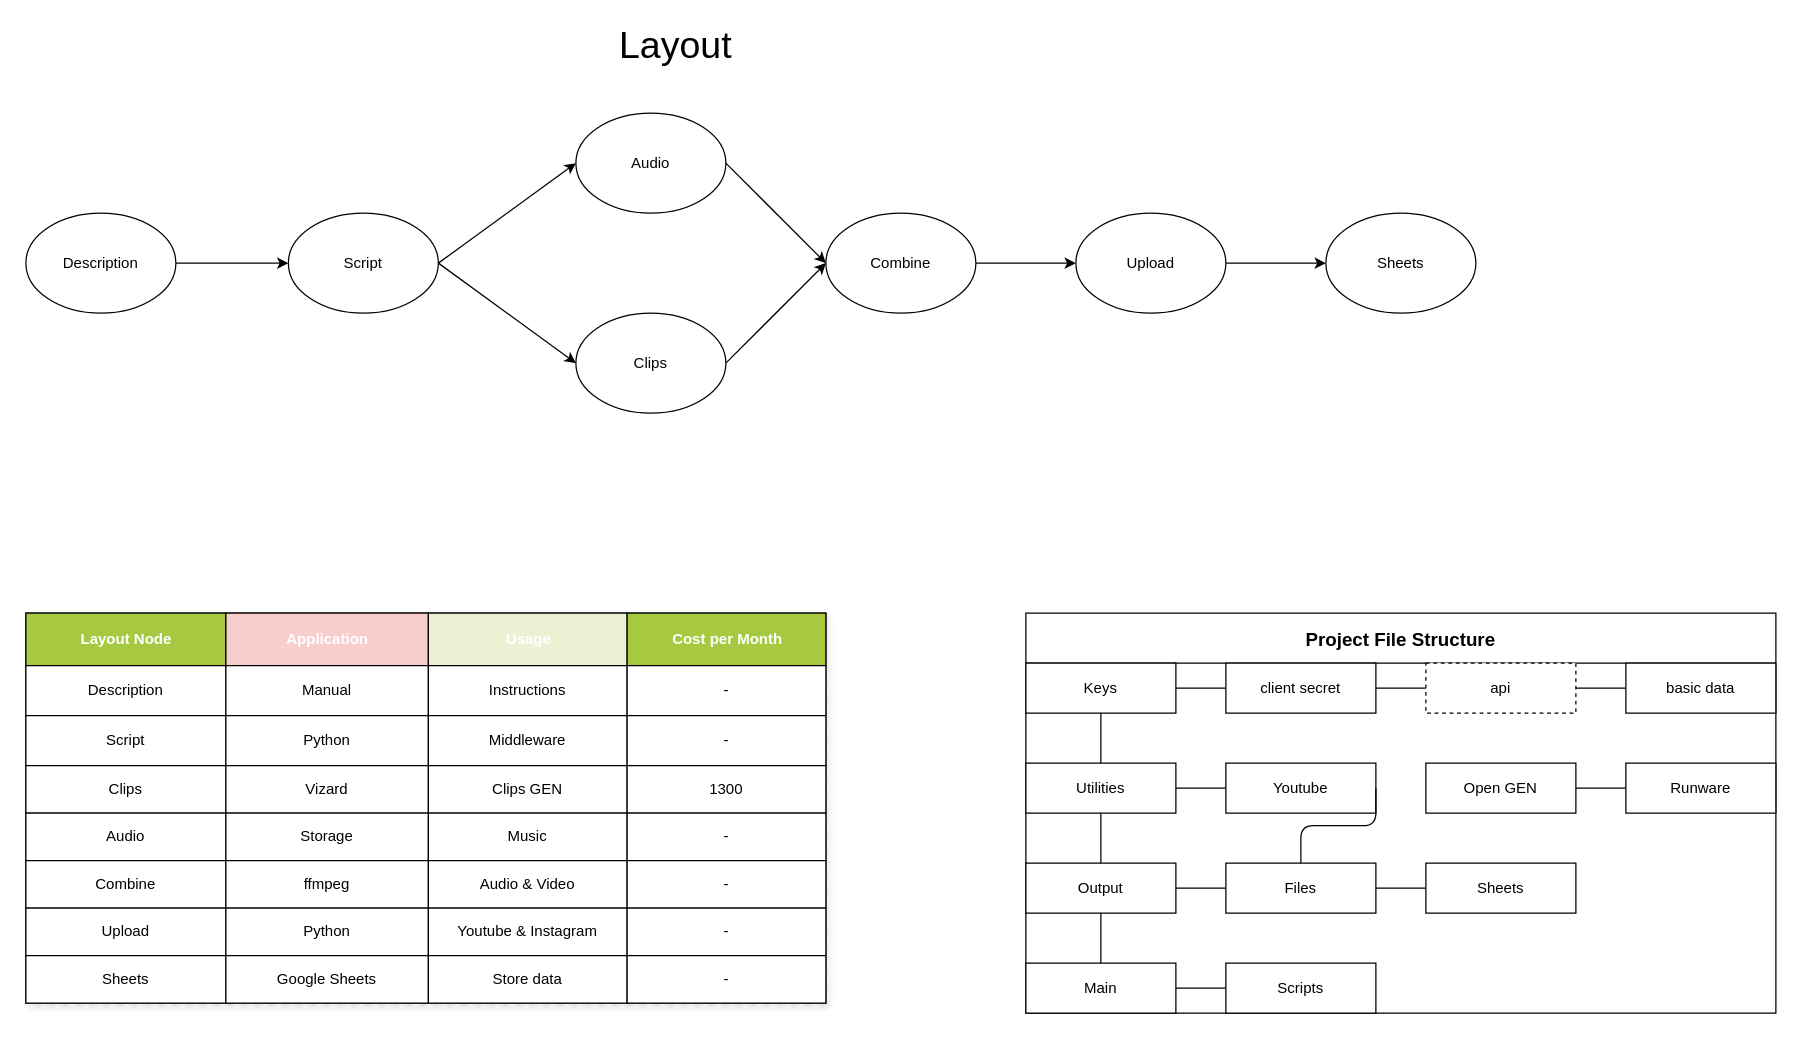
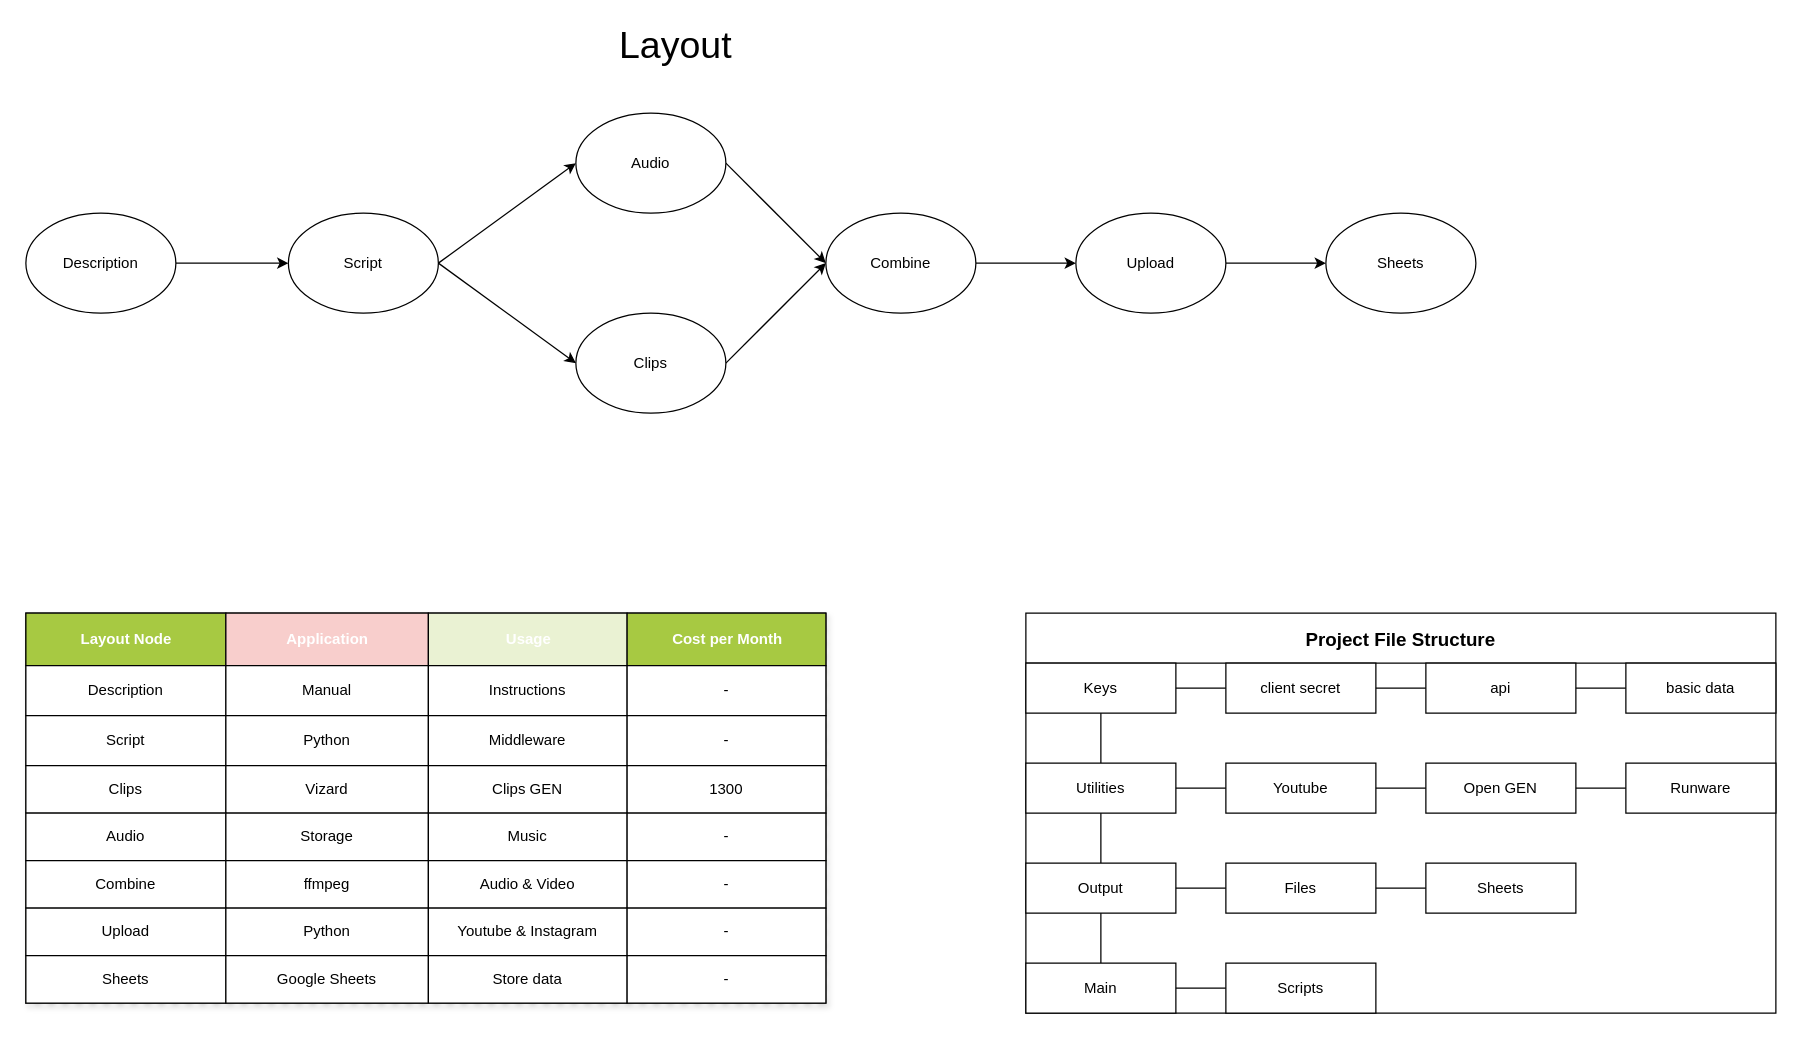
node "api": style dashed -> solid
edge "Youtube" -- "Files": now "Youtube" -- "Open GEN"
